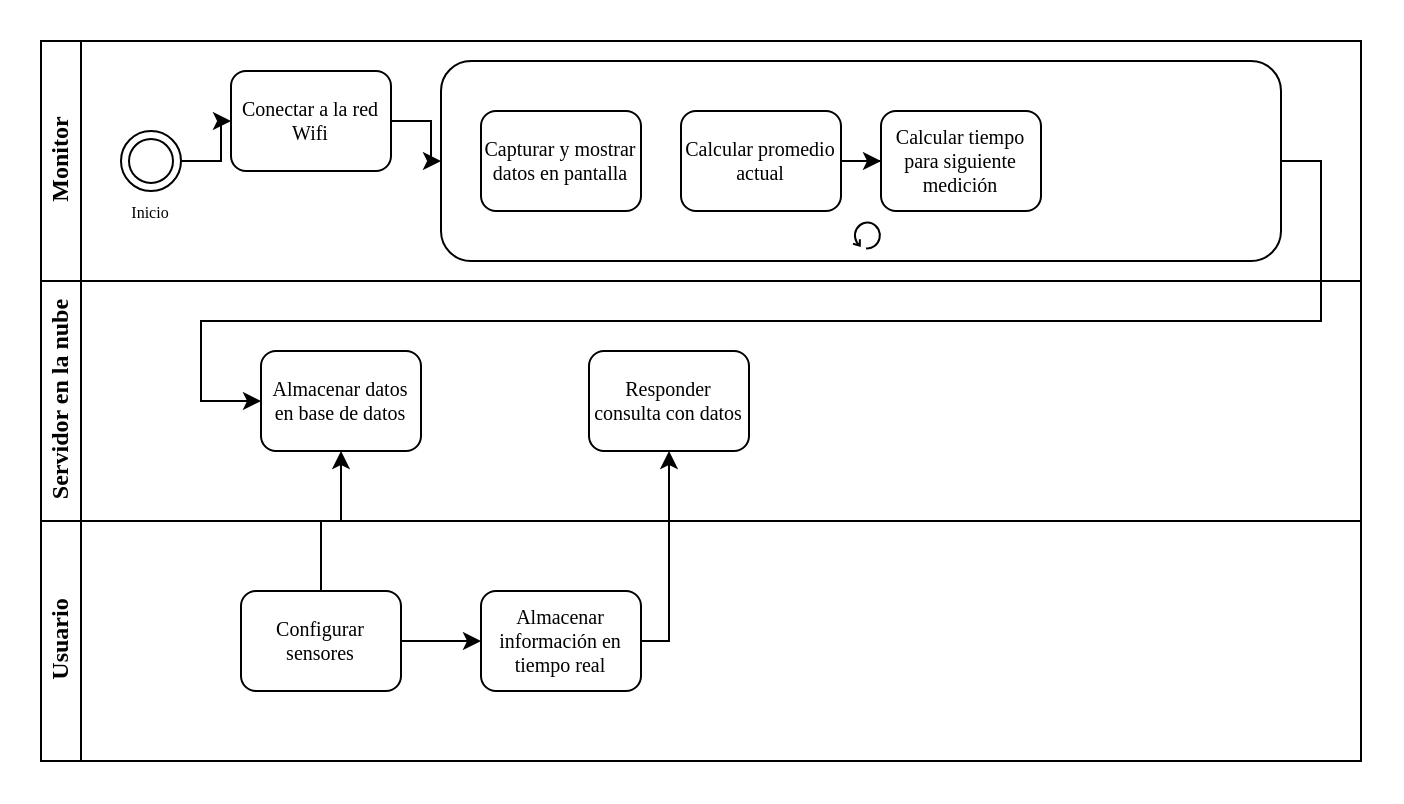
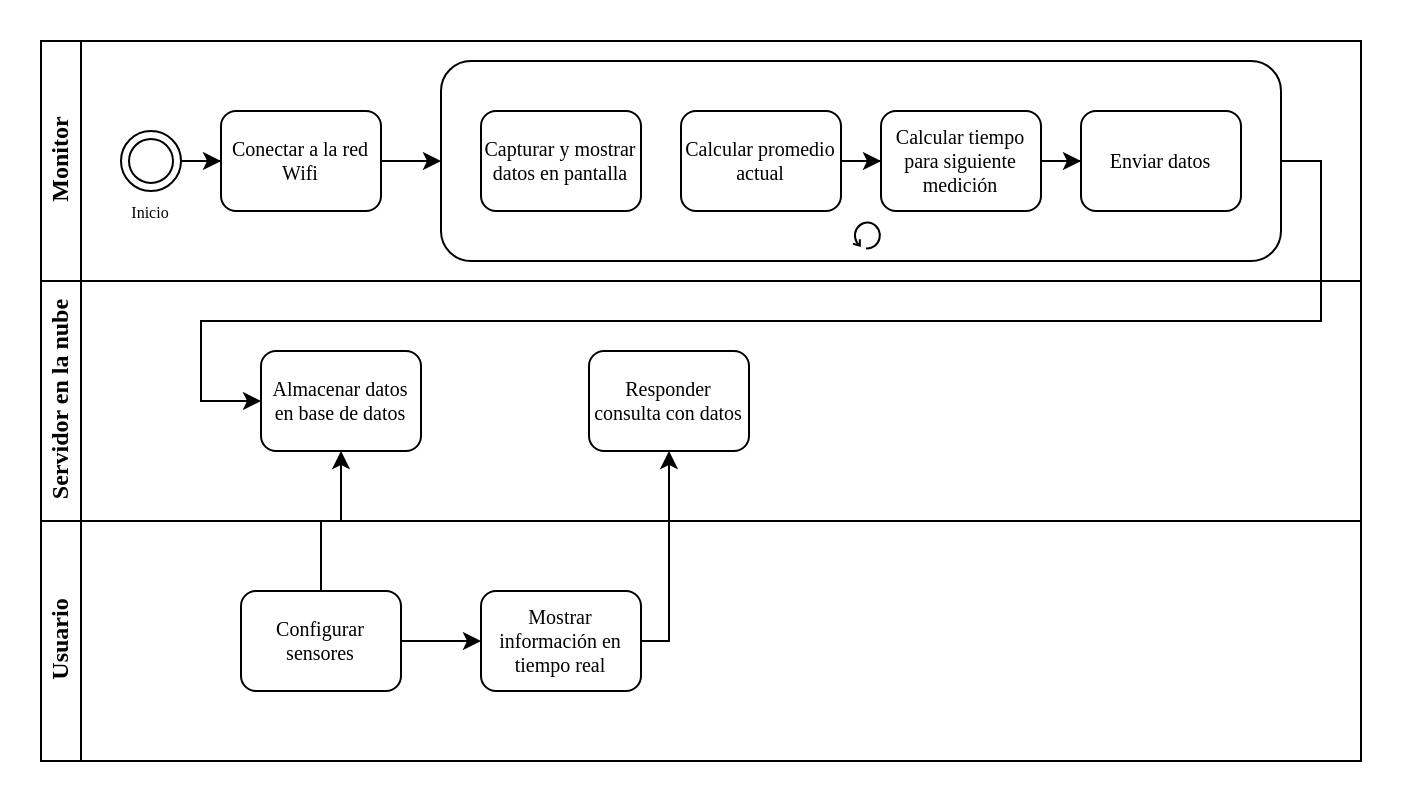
node "Conectar a la red Wifi": moved (311, 121) -> (301, 161)
edge "Calcular tiempo para siguiente medición" -> "Enviar datos": added
node "Enviar datos": added
node "Almacenar información en tiempo real": label "Almacenar información en tiempo real" -> "Mostrar información en tiempo real"
